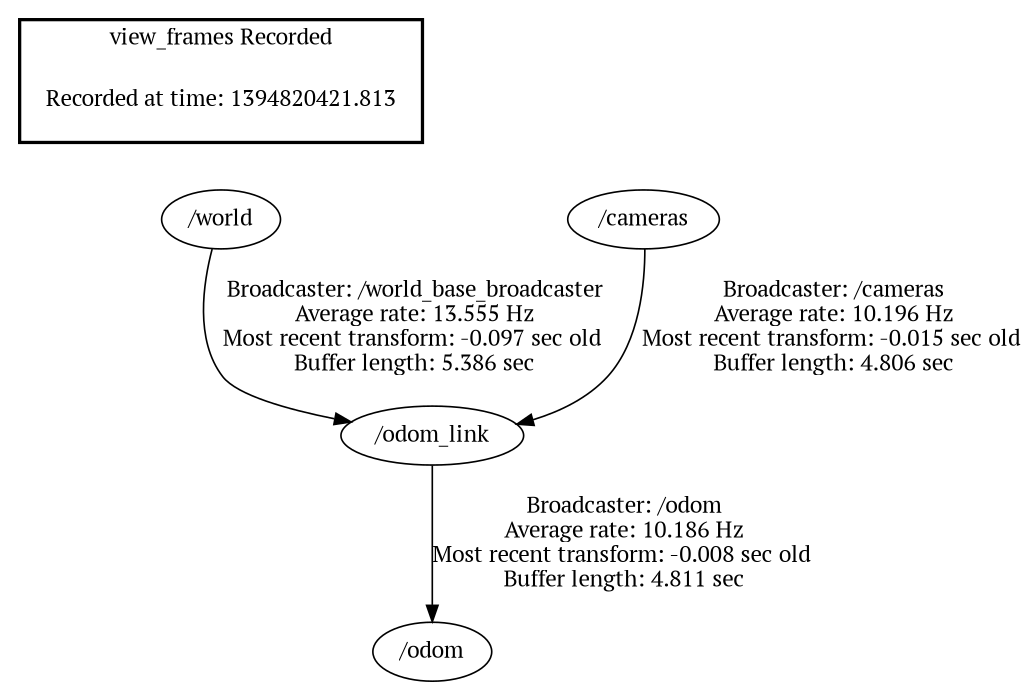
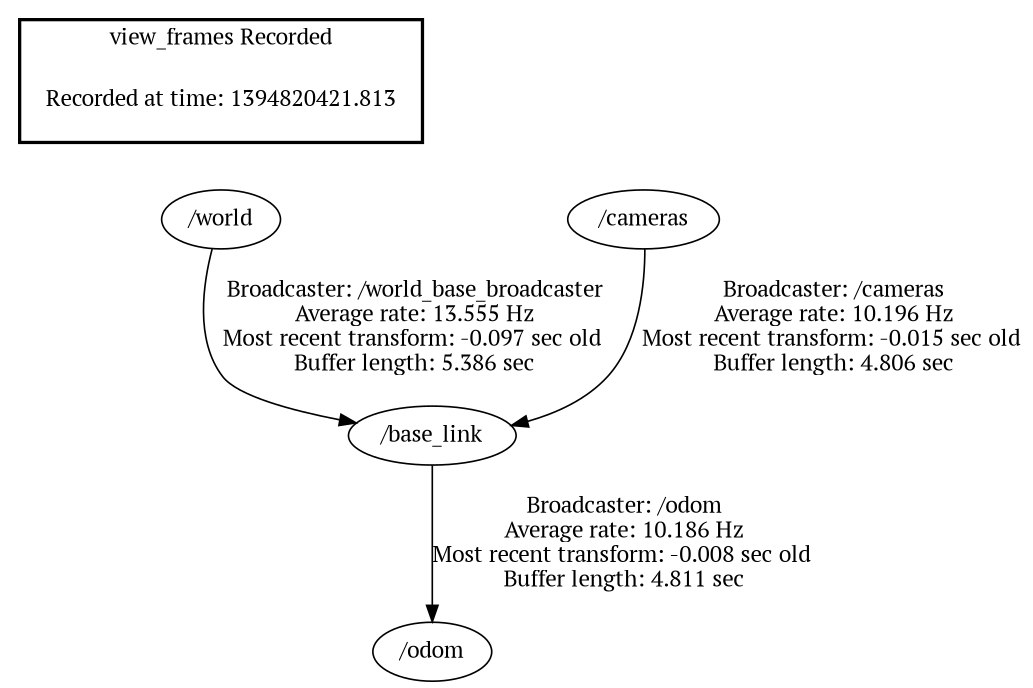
node "/odom_link": label "/odom_link" -> "/base_link"
